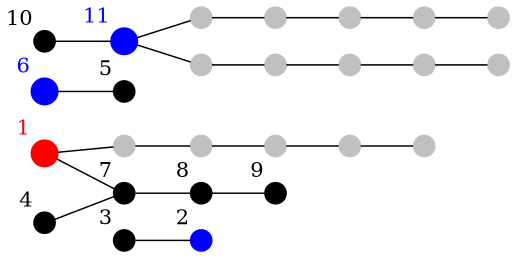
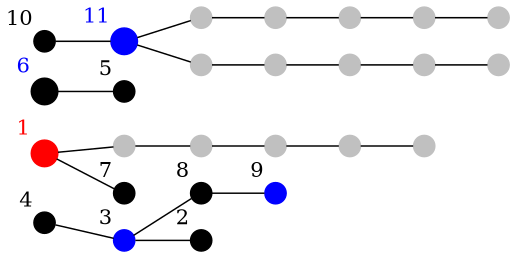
node "6": color Blue -> Black
edge "7" -- "8": now "3" -- "8"
node "9": color Black -> Blue
edge "7" -- "4": now "3" -- "4"
node "3": color Black -> Blue
node "2": color Blue -> Black
